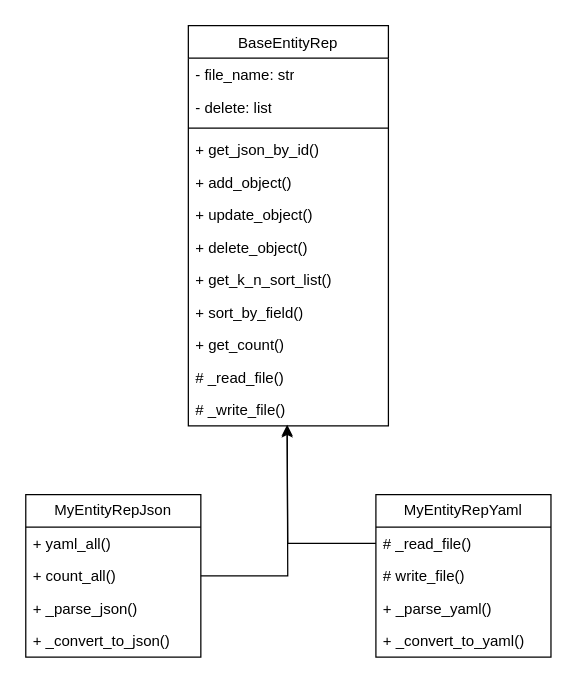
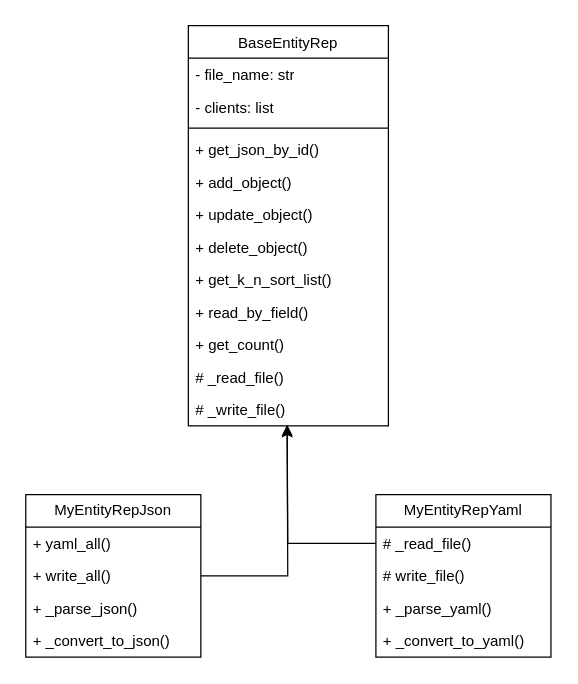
node "- delete: list": label "- delete: list" -> "- clients: list"
node "+ sort_by_field()": label "+ sort_by_field()" -> "+ read_by_field()"
node "+ count_all()": label "+ count_all()" -> "+ write_all()"
